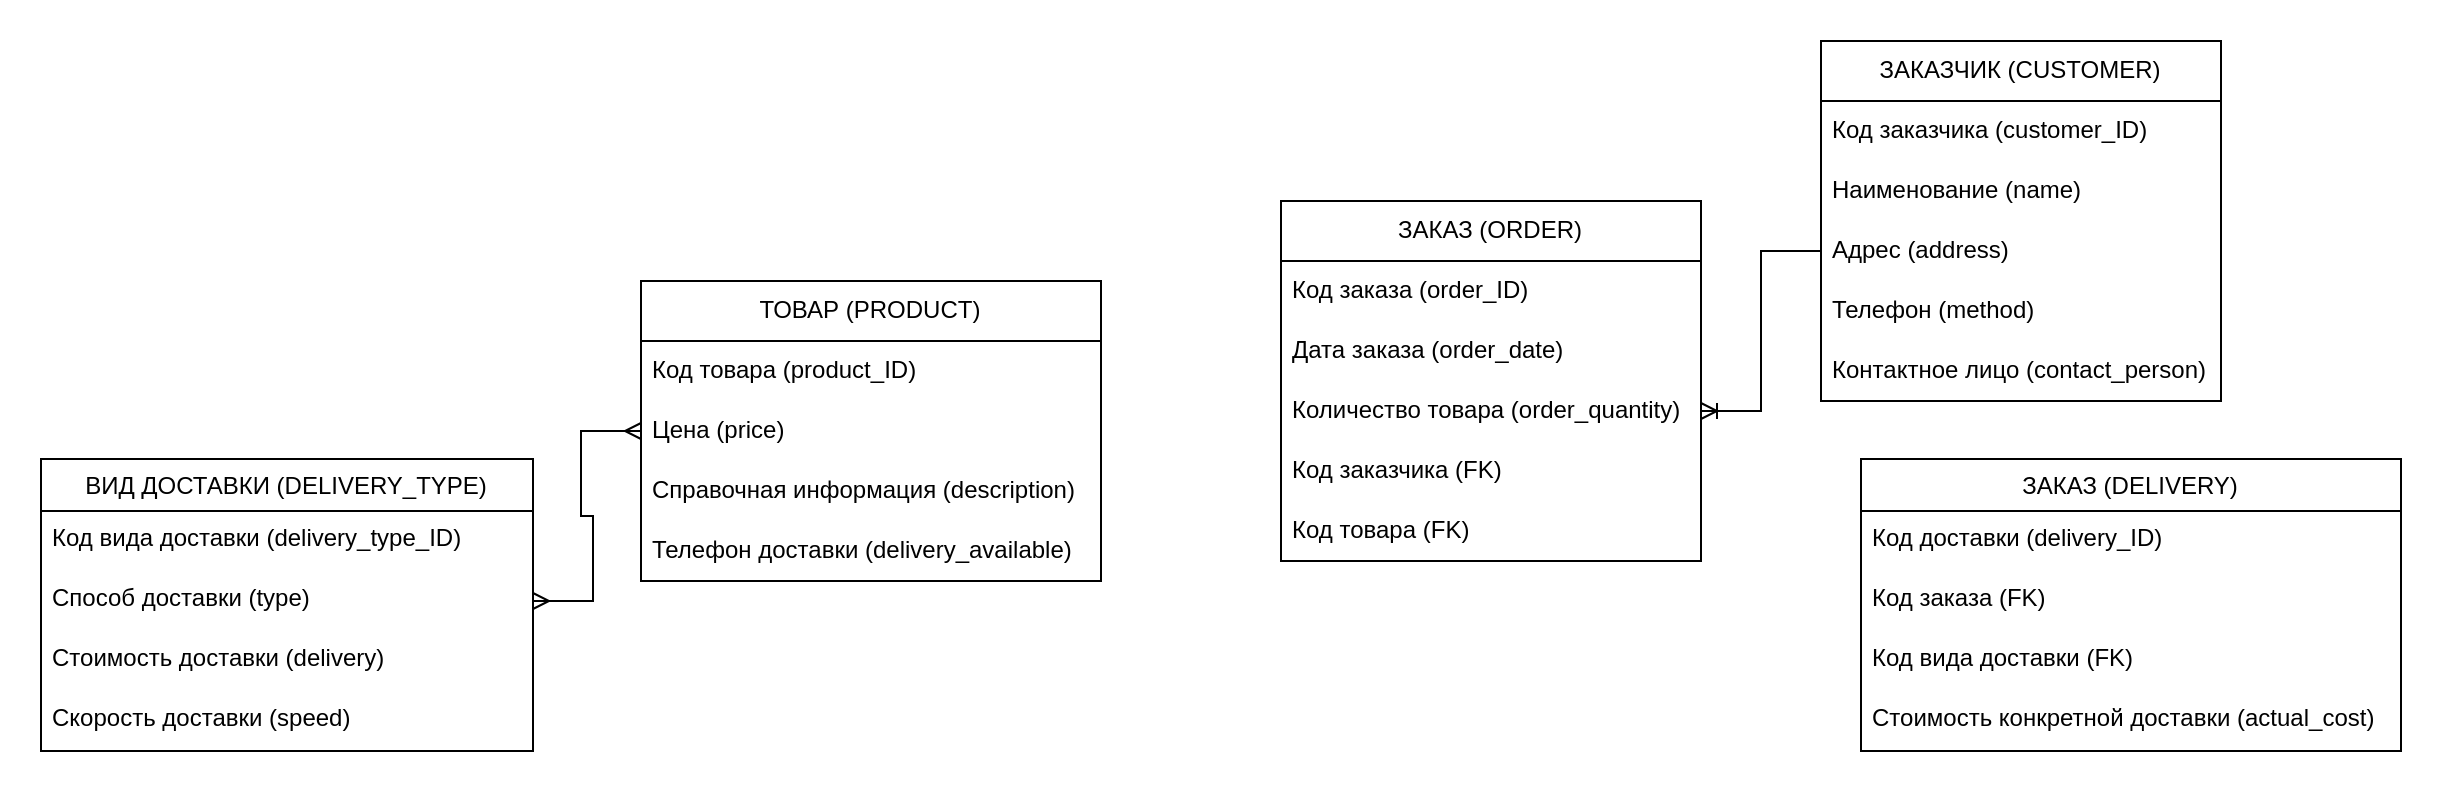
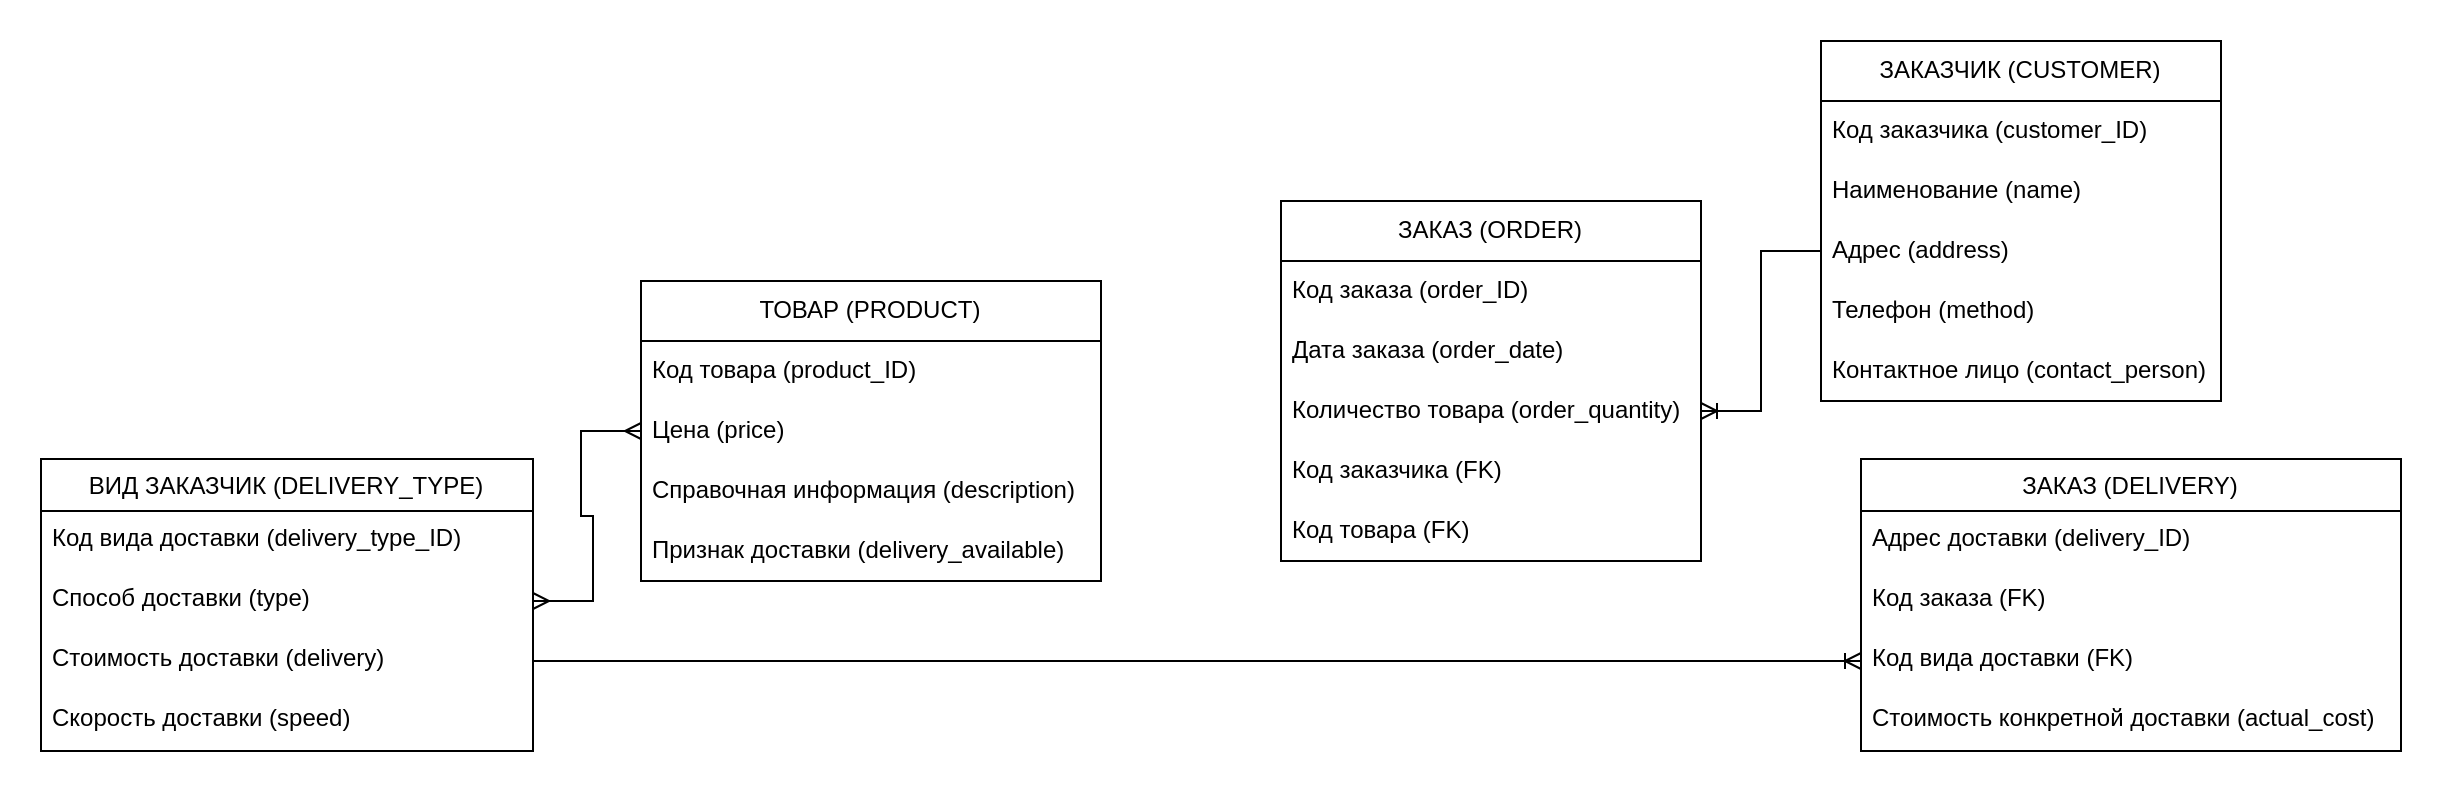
node "ВИД ДОСТАВКИ (DELIVERY_TYPE)": label "ВИД ДОСТАВКИ (DELIVERY_TYPE)" -> "ВИД ЗАКАЗЧИК (DELIVERY_TYPE)"
node "Код доставки (delivery_ID)": label "Код доставки (delivery_ID)" -> "Адрес доставки (delivery_ID)"
node "Телефон доставки (delivery_available)": label "Телефон доставки (delivery_available)" -> "Признак доставки (delivery_available)"
edge "Стоимость доставки (delivery)" -> "Код вида доставки (FK)": added
